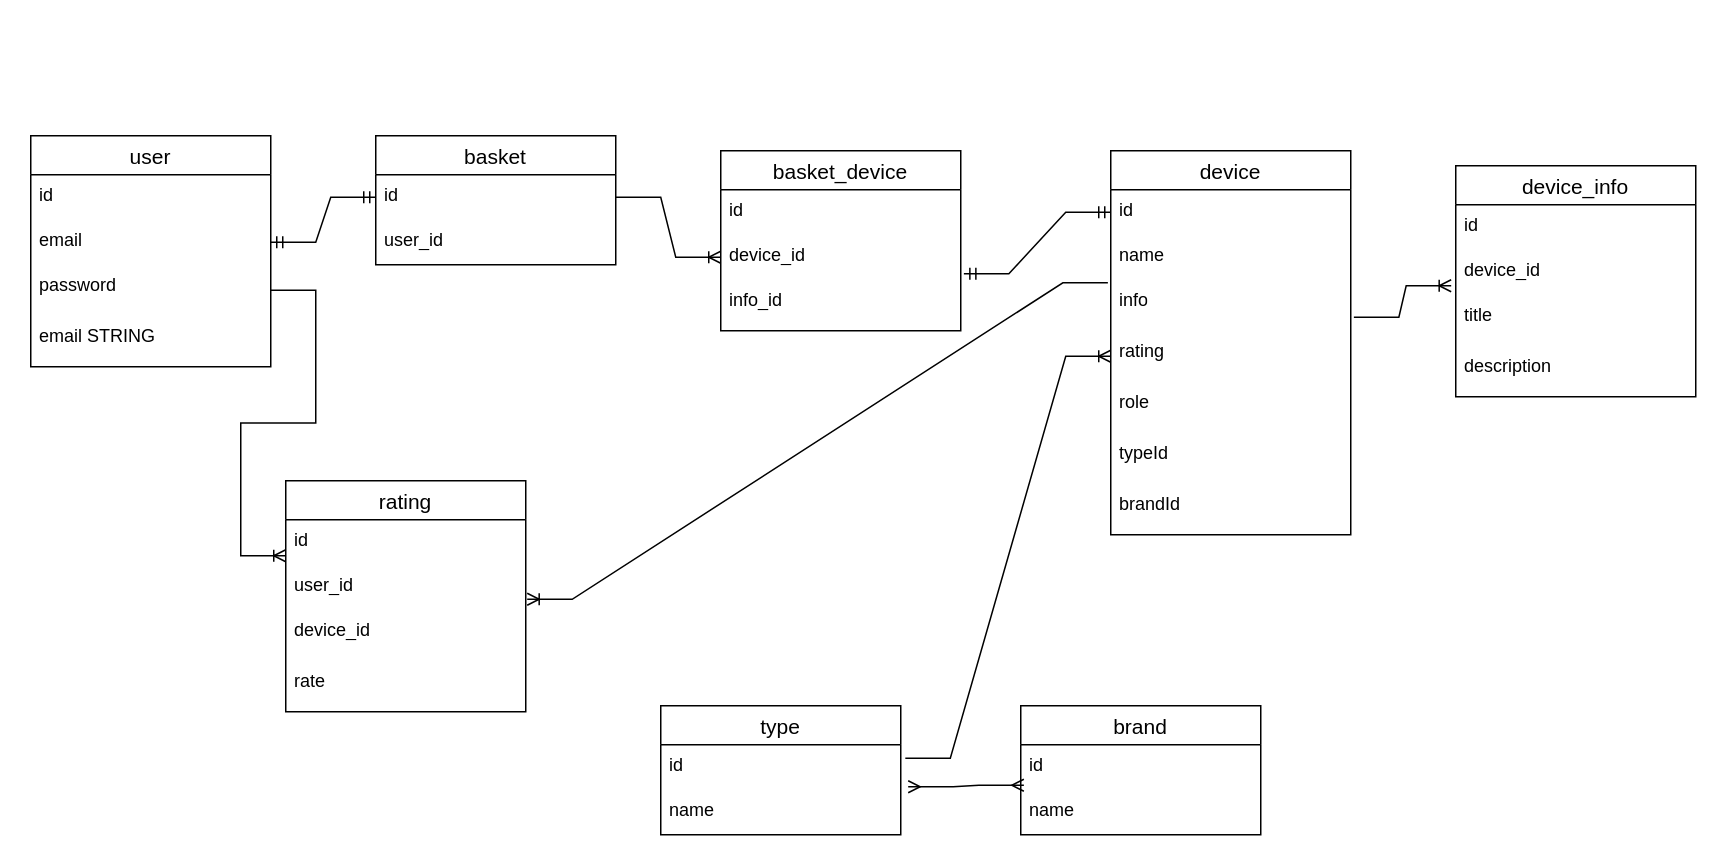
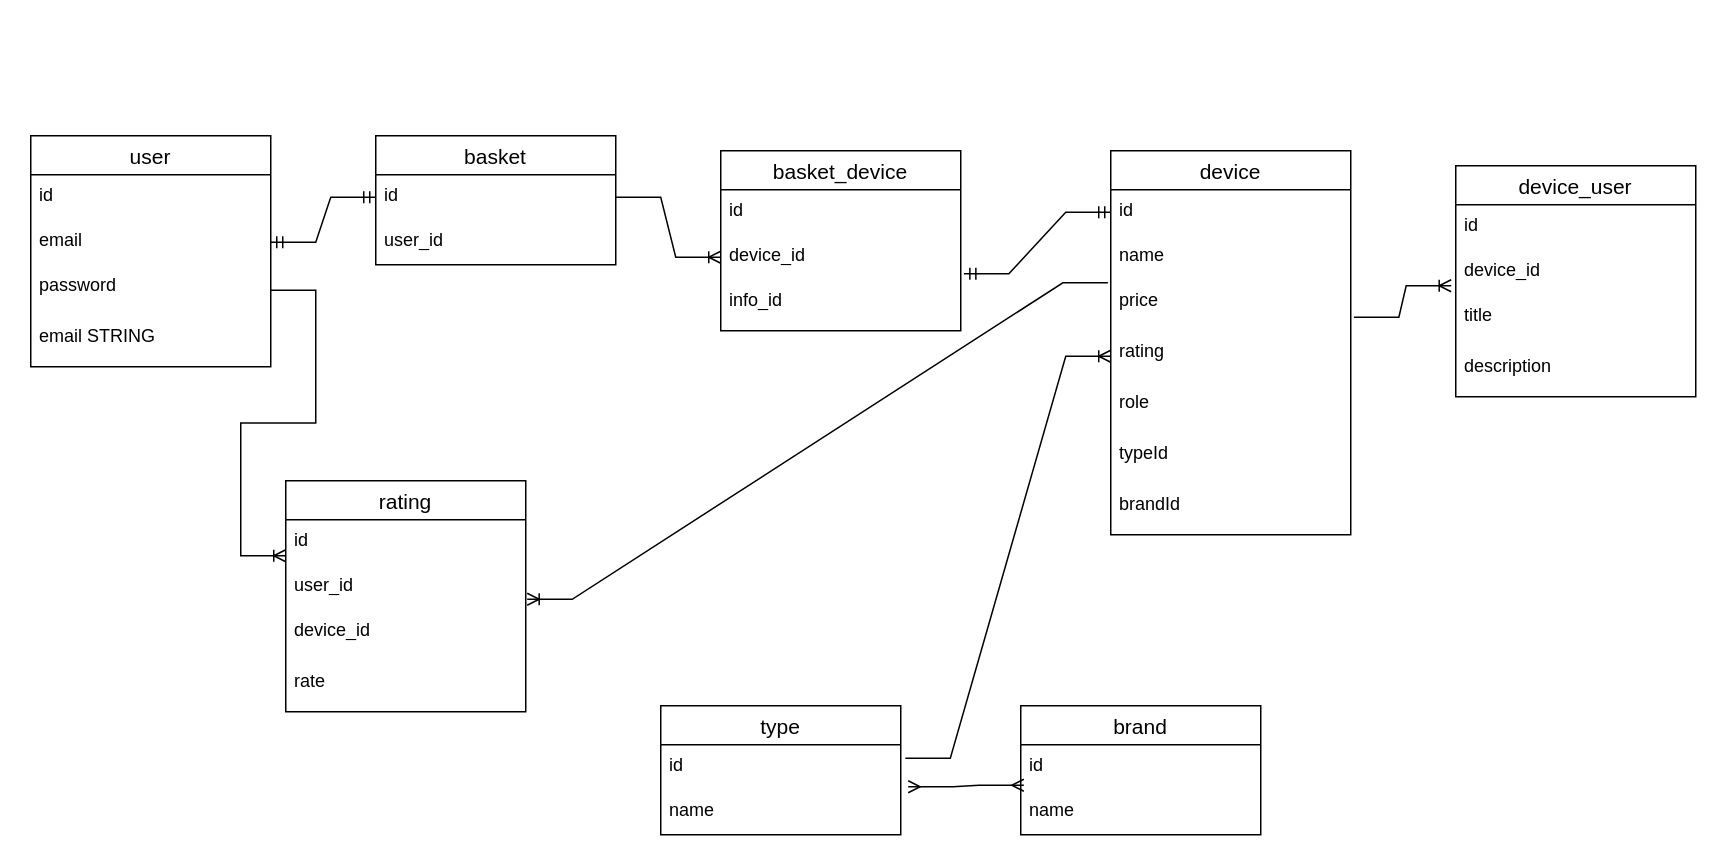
node "device_info": label "device_info" -> "device_user"
node "info": label "info" -> "price"
